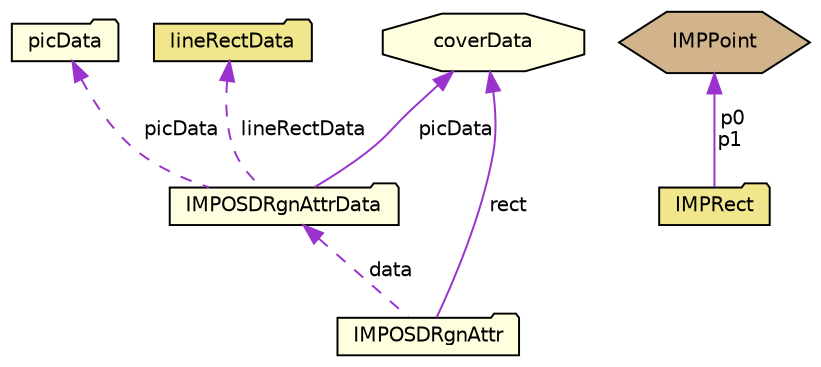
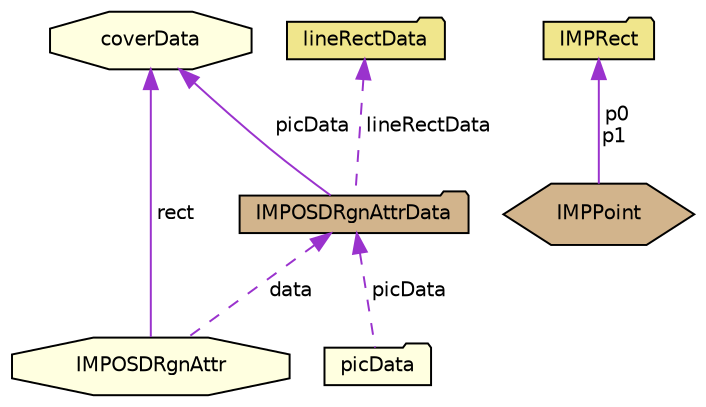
edge "IMPRect" -> "IMPPoint": reversed
edge "IMPOSDRgnAttrData" -> "picData": reversed
node "IMPOSDRgnAttrData": fillcolor lightyellow -> tan
node "IMPOSDRgnAttr": shape folder -> octagon
